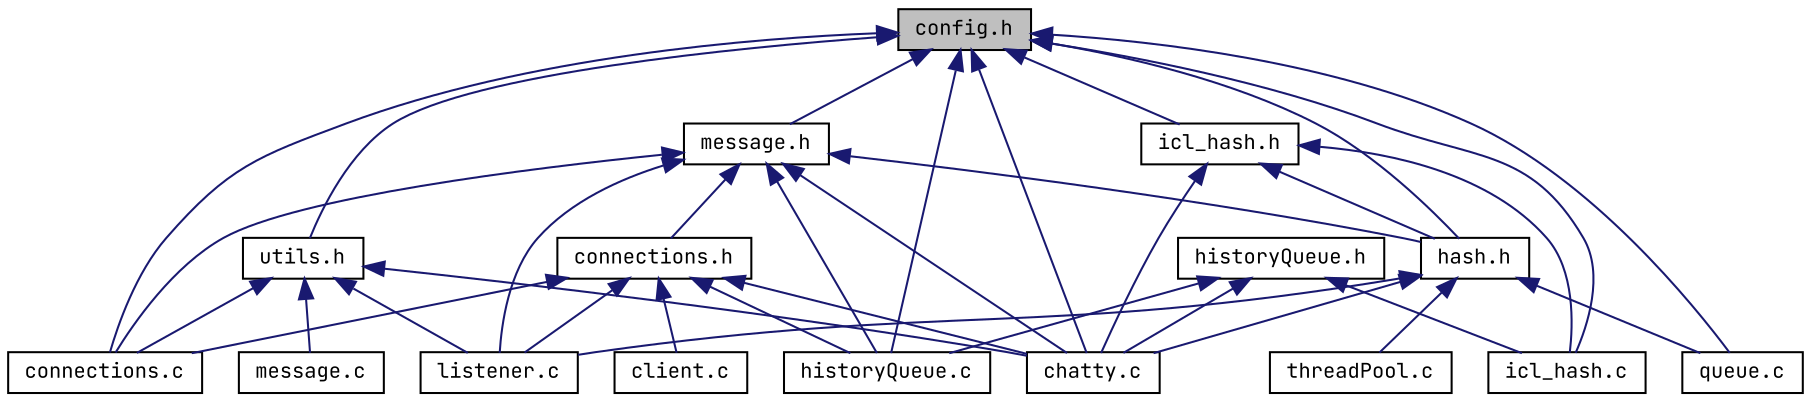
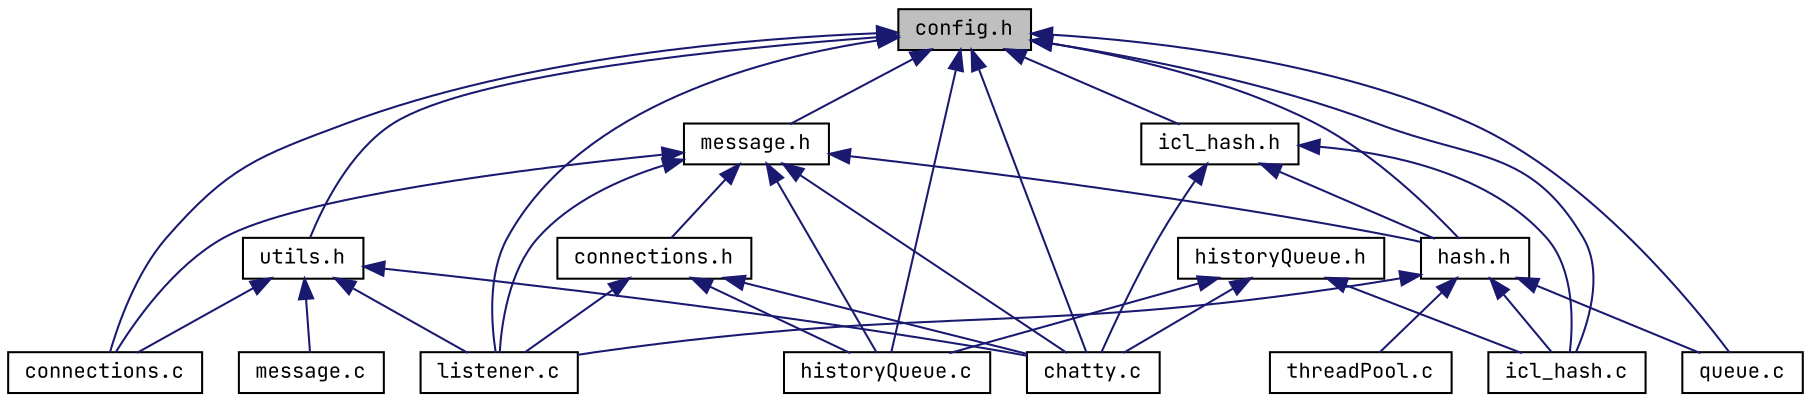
edge "listener.c" -> "config.h": added
edge "connections.c" -> "connections.h": removed
edge "chatty.c" -> "hash.h": now "icl_hash.c" -> "hash.h"
node "client.c": removed
